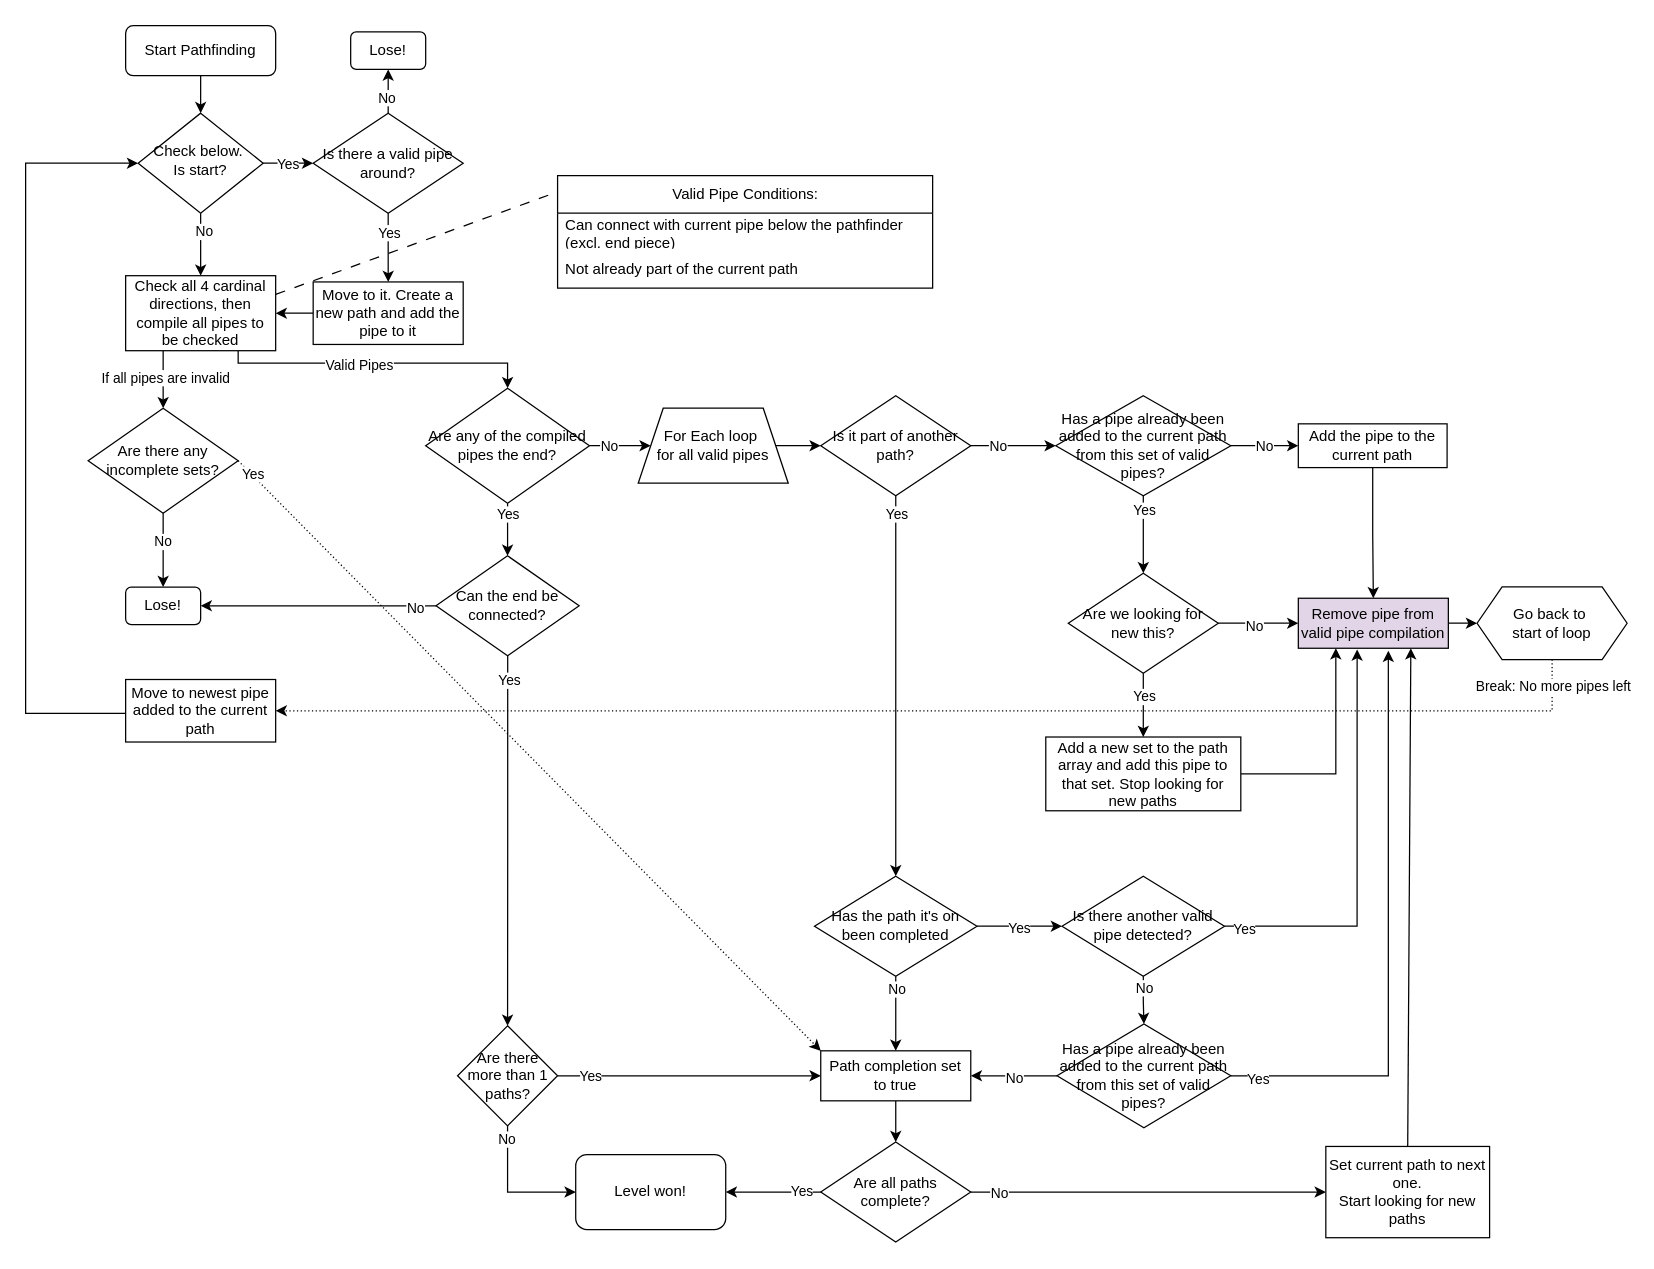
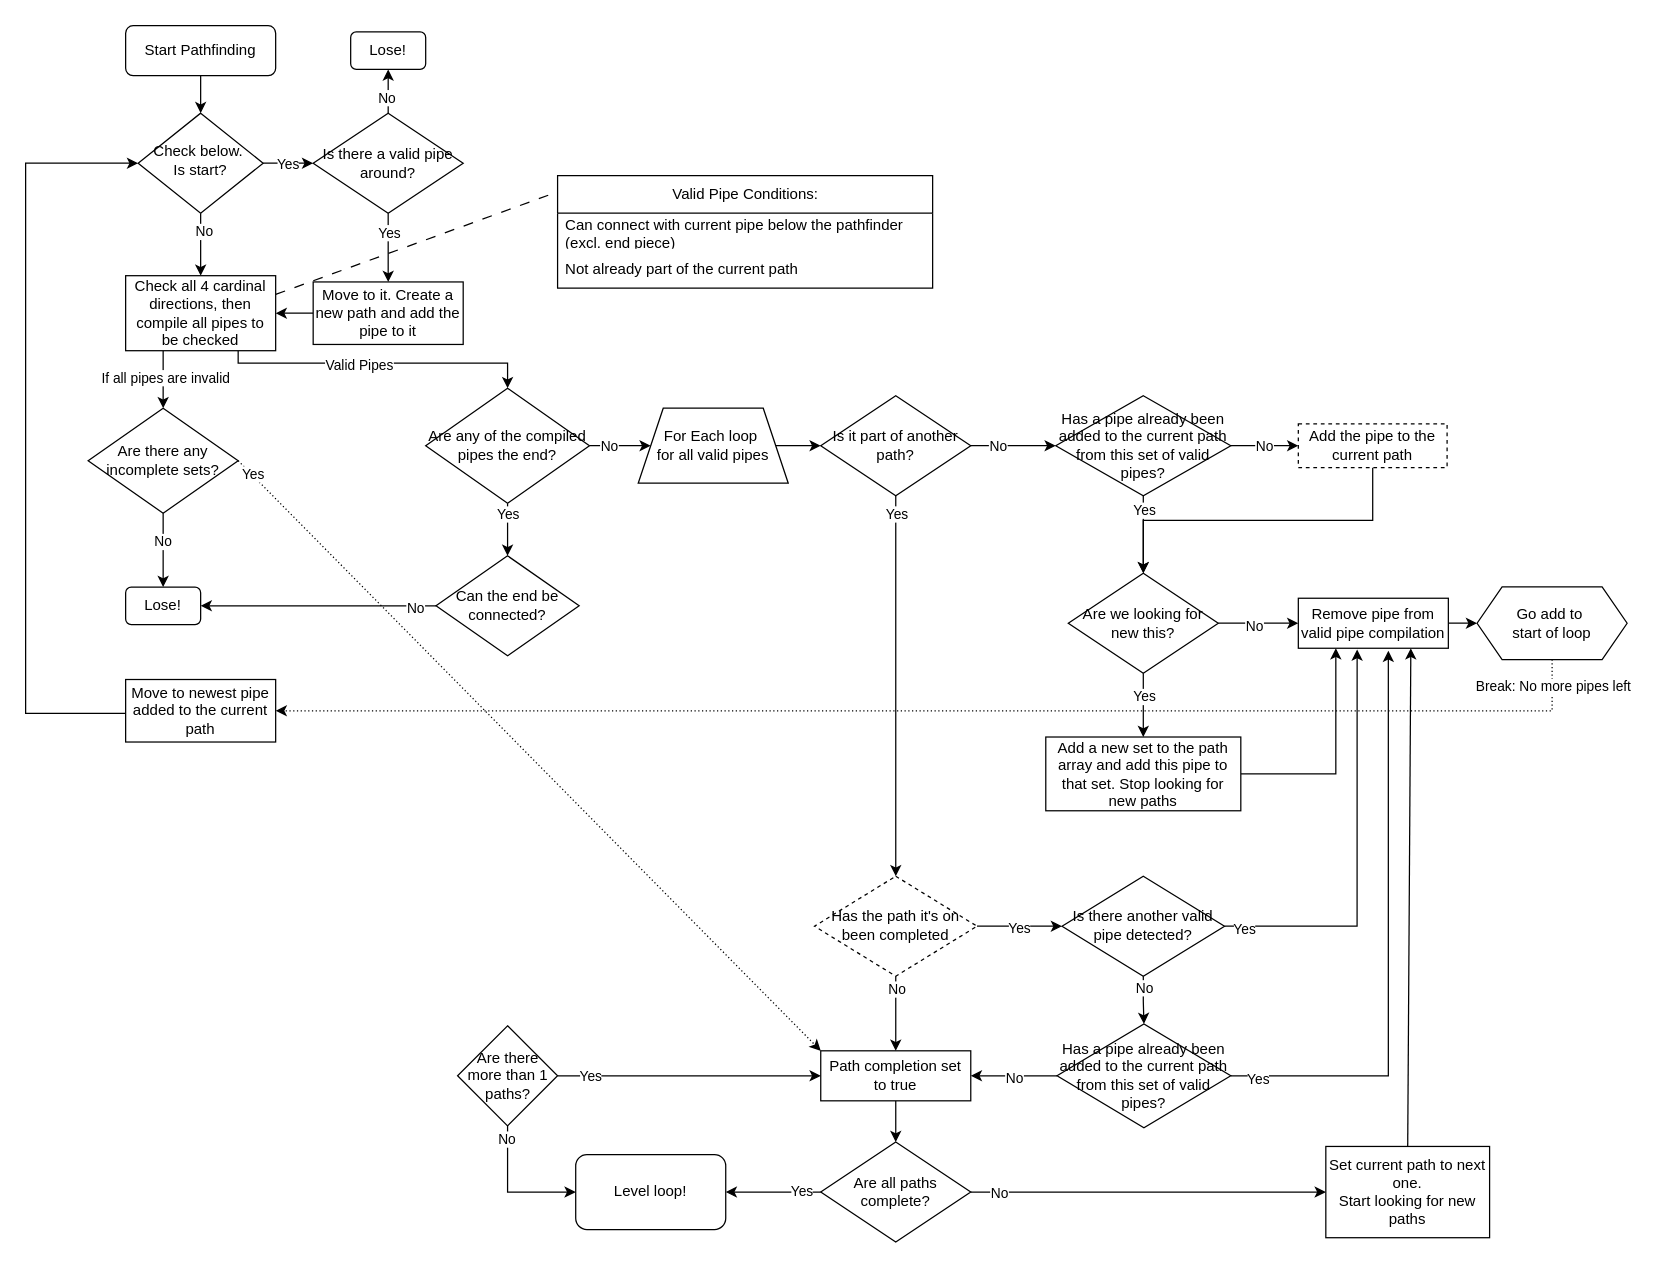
node "Add the pipe to the current path": style solid -> dashed
edge "Add the pipe to the current path" -> "Remove pipe from valid pipe compilation": now "Add the pipe to the current path" -> "Are we looking for new this?"
node "Remove pipe from valid pipe compilation": fillcolor #e1d5e7 -> #ffffff
node "Go back to start of loop": label "Go back to start of loop" -> "Go add to start of loop"
edge "Can the end be connected?" -> "Are there more than 1 paths?": removed, label "Yes"
node "Has the path it's on been completed": style solid -> dashed
node "Level won!": label "Level won!" -> "Level loop!"
